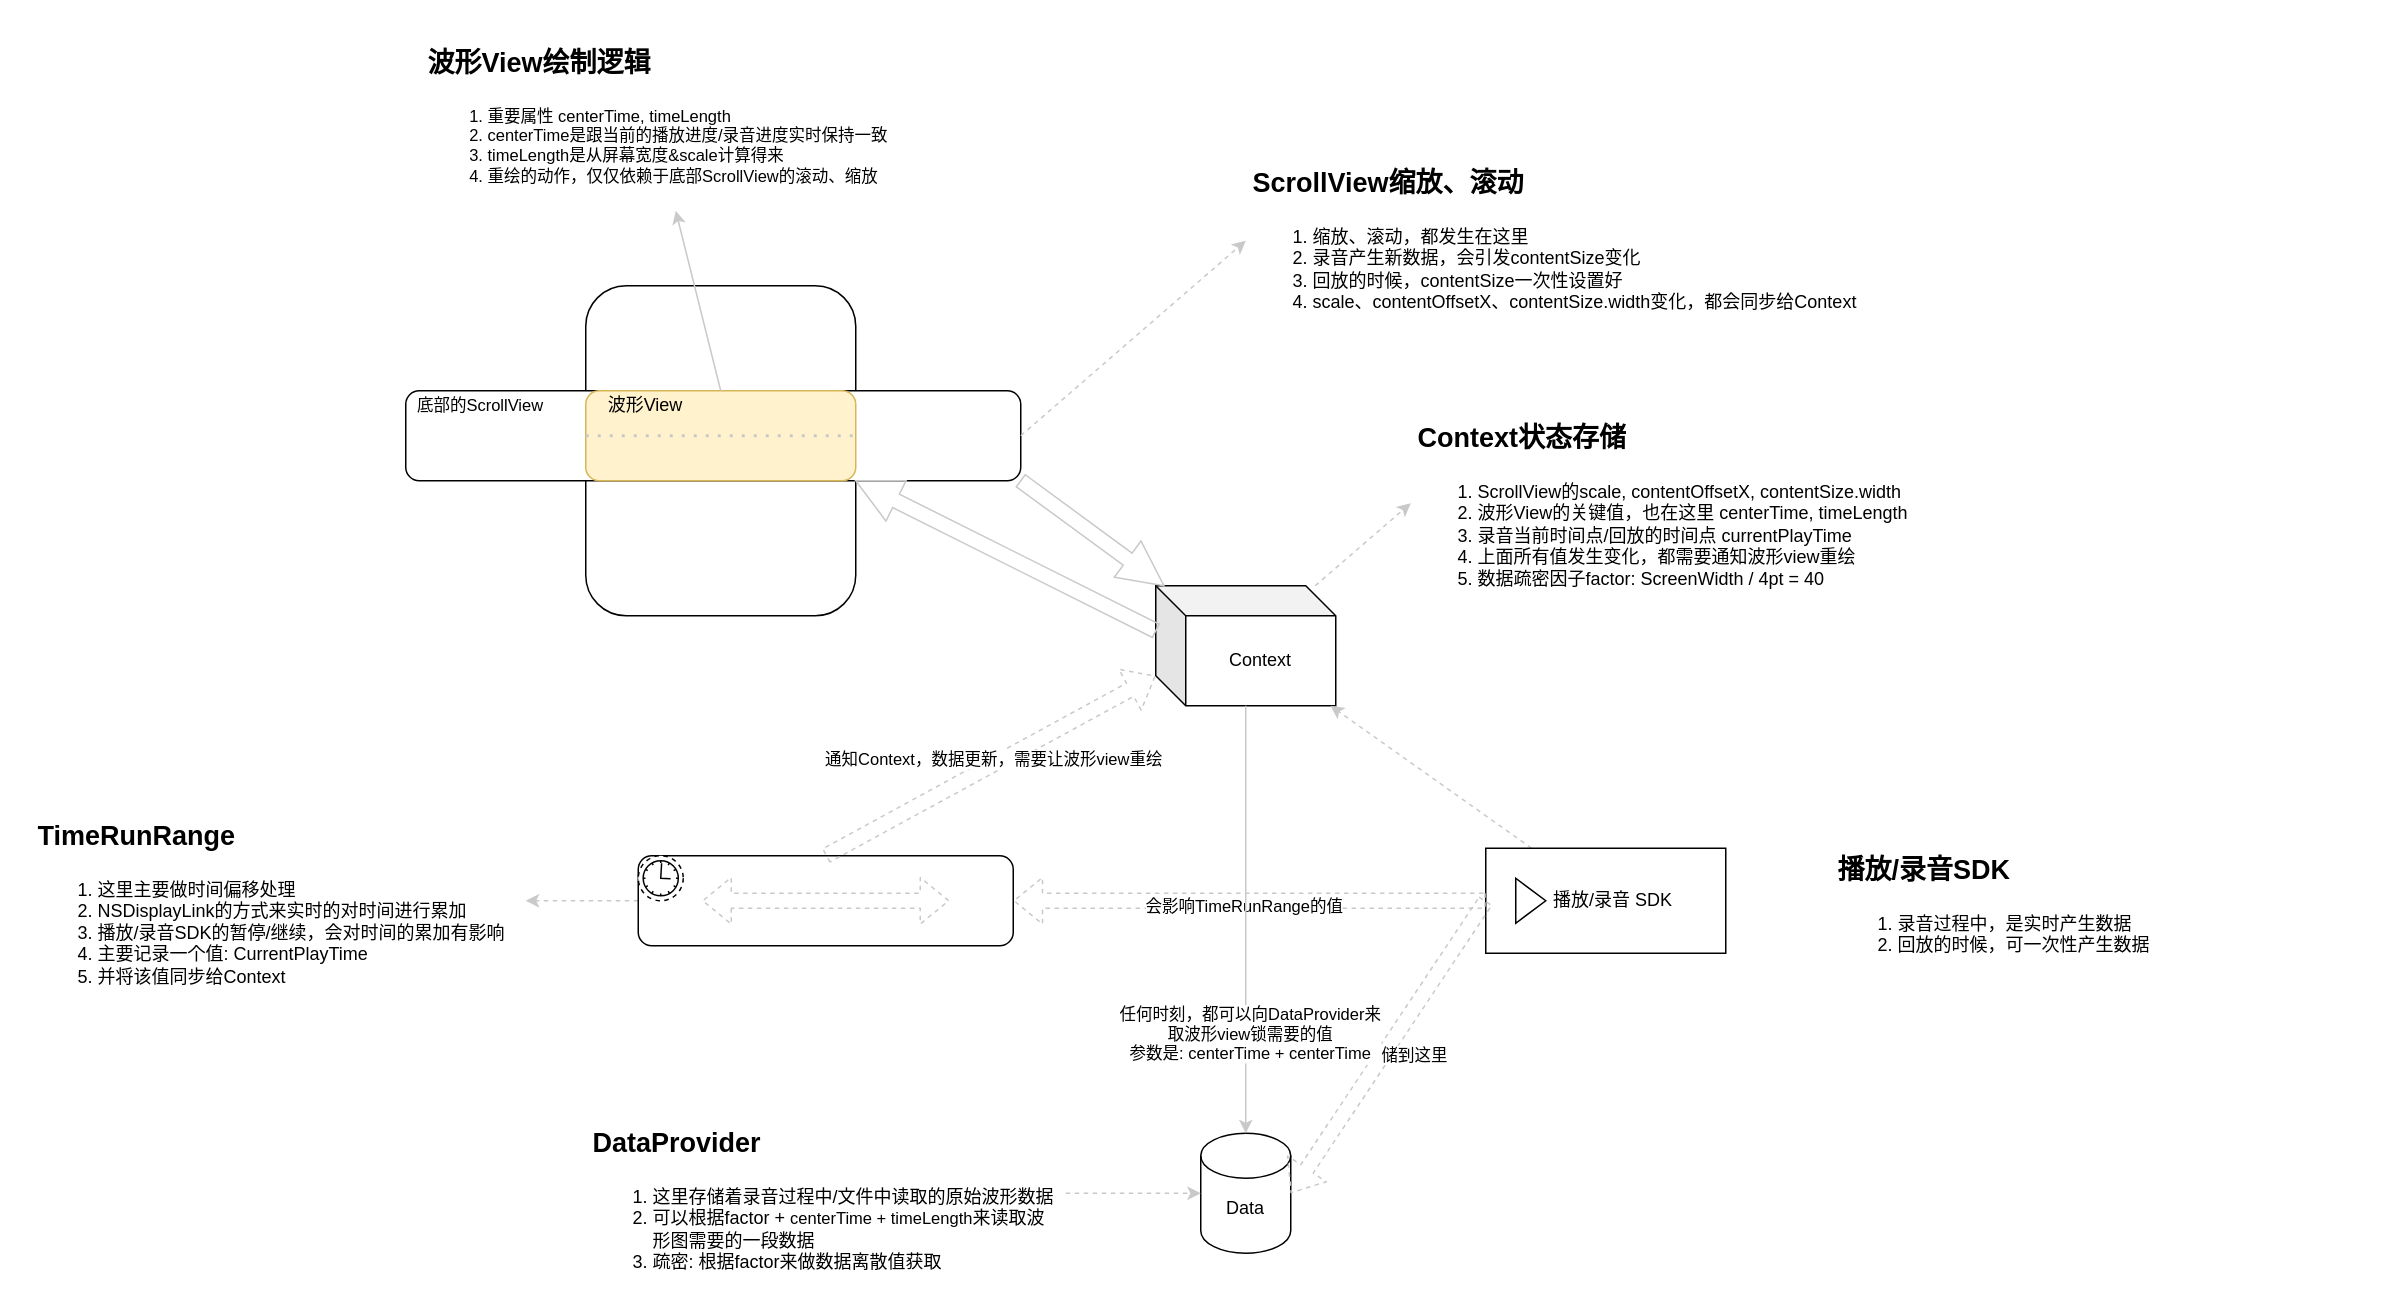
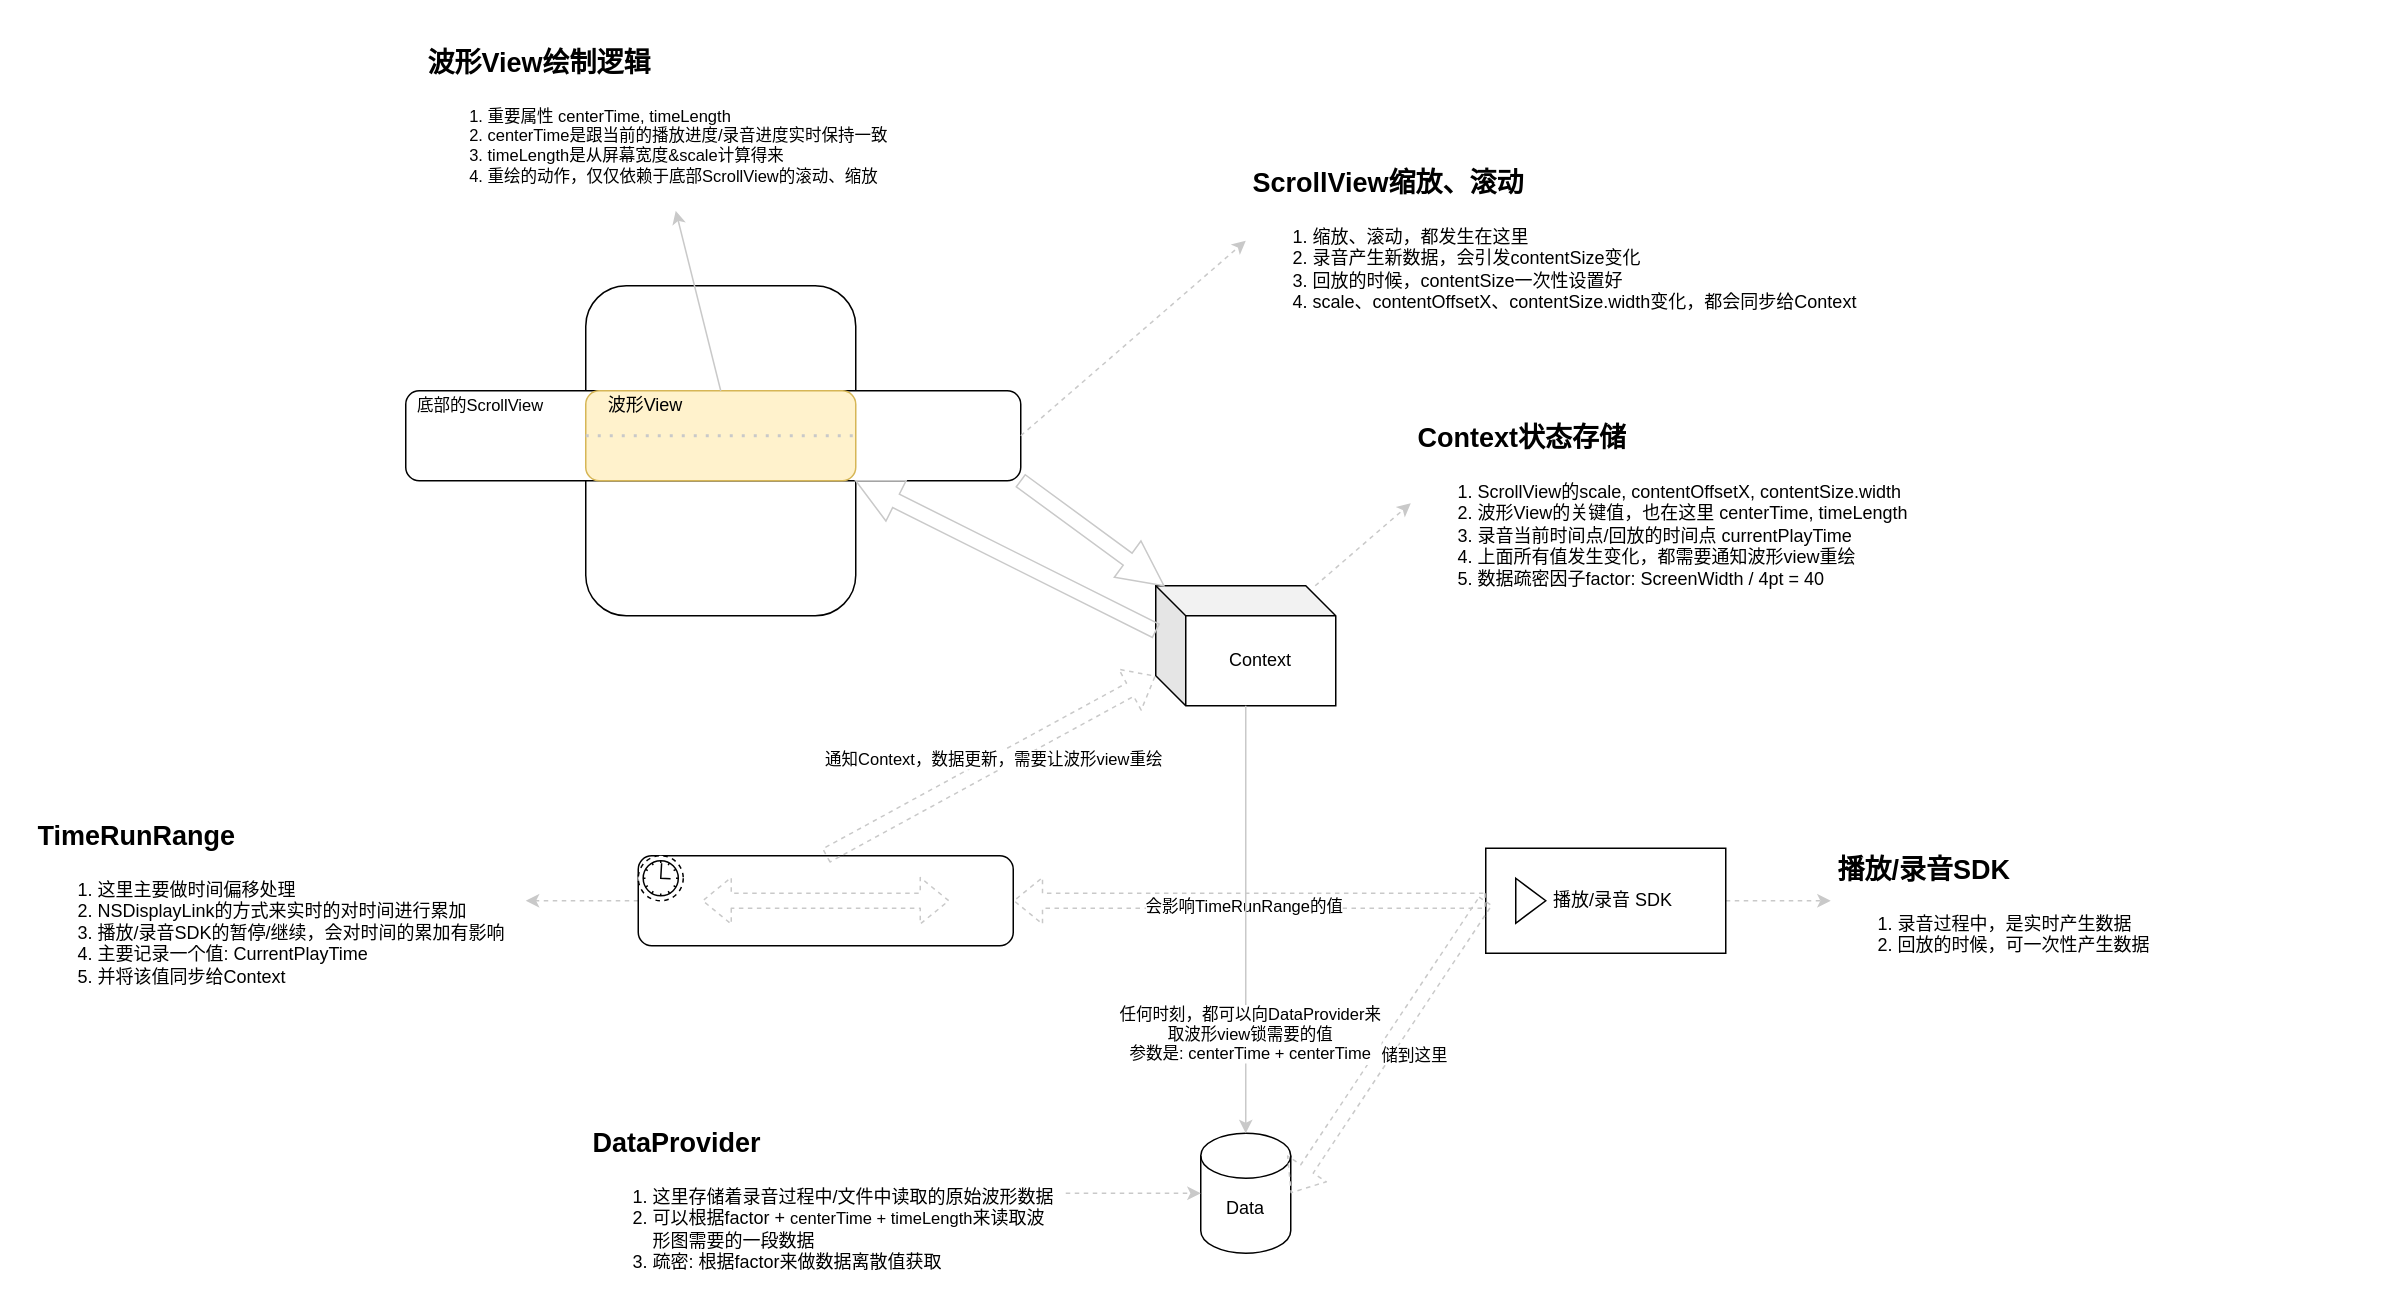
edge "播放/录音 SDK" -> "Context": now "播放/录音 SDK" -> "播放/录音SDK 录音过程中，是实时产生数据 回放的时候，可一次性产生数据"
